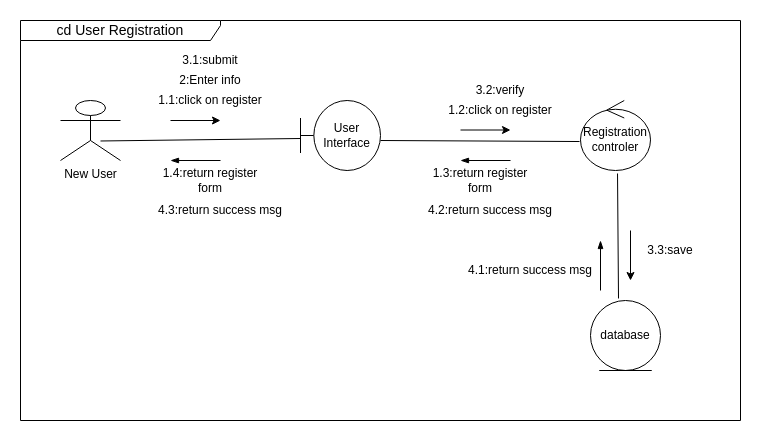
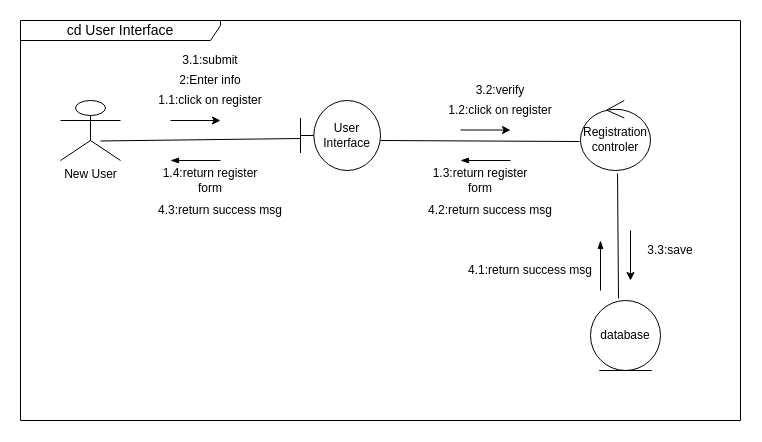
node "cd User Registration": label "cd User Registration" -> "cd User Interface"
